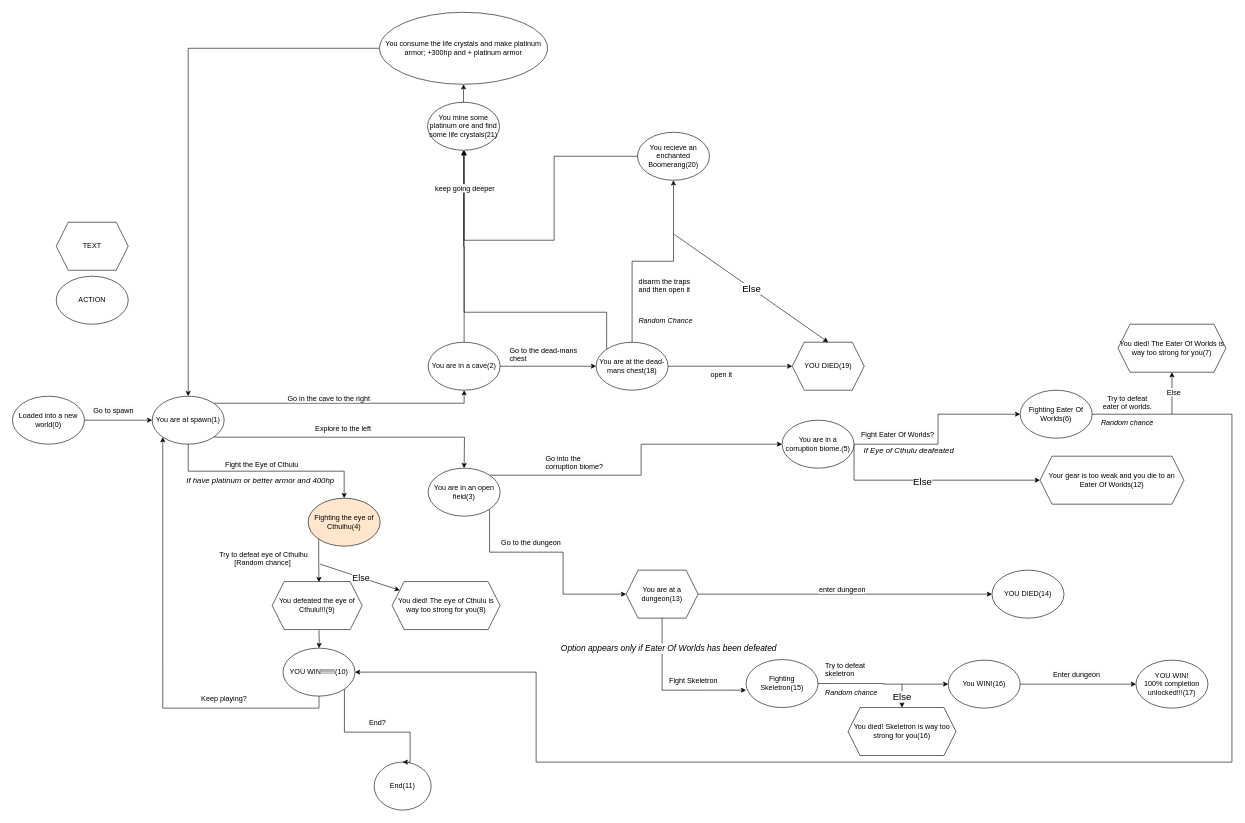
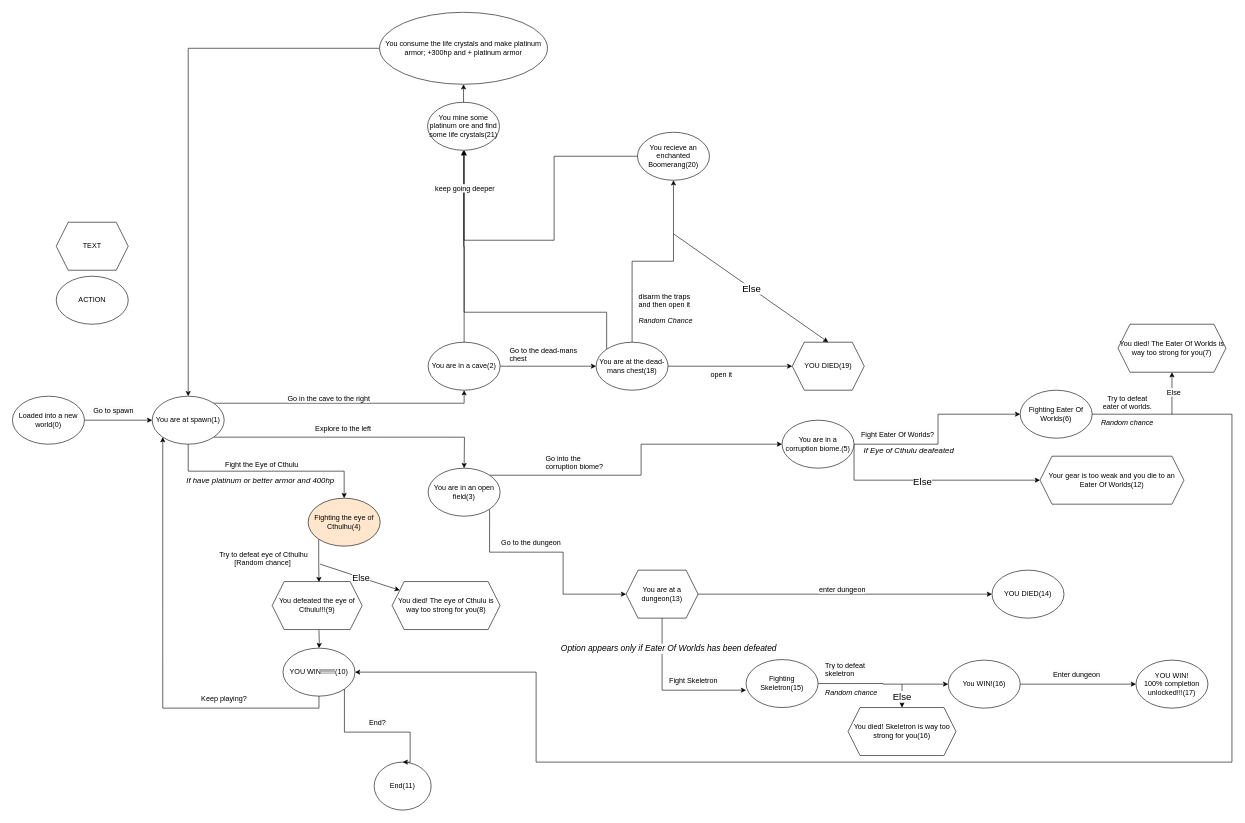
node "disarm the traps and then open it": moved (671, 285) -> (671, 300)
